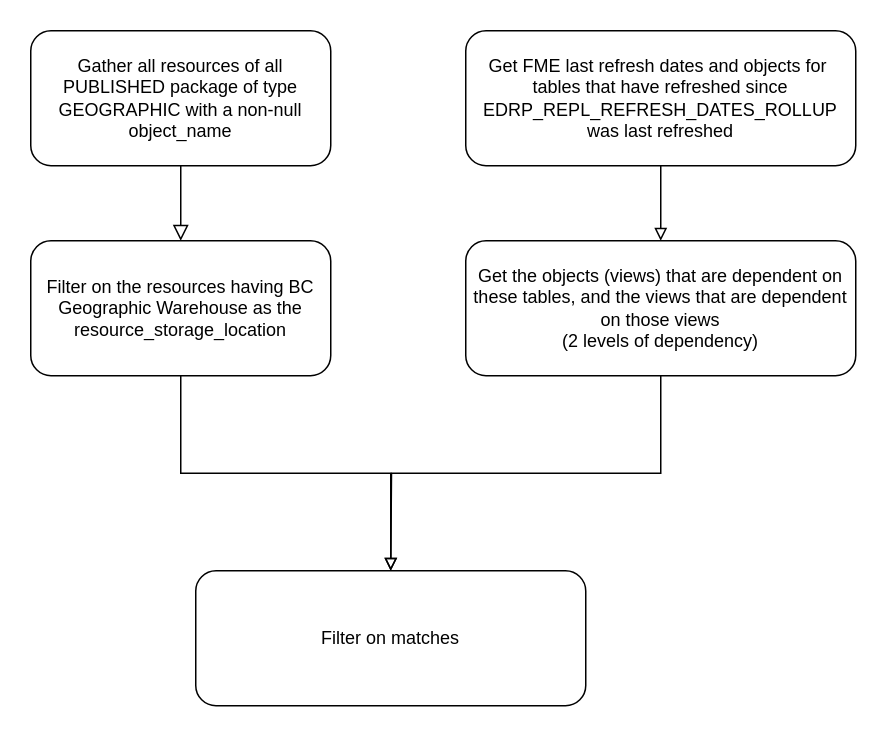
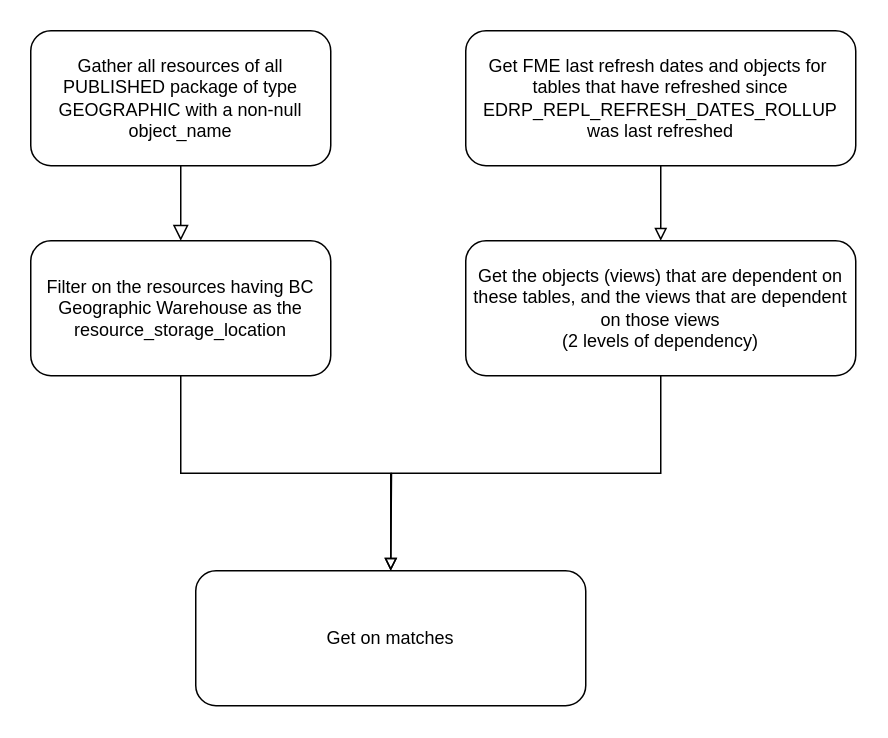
node "Filter on matches": label "Filter on matches" -> "Get on matches"
